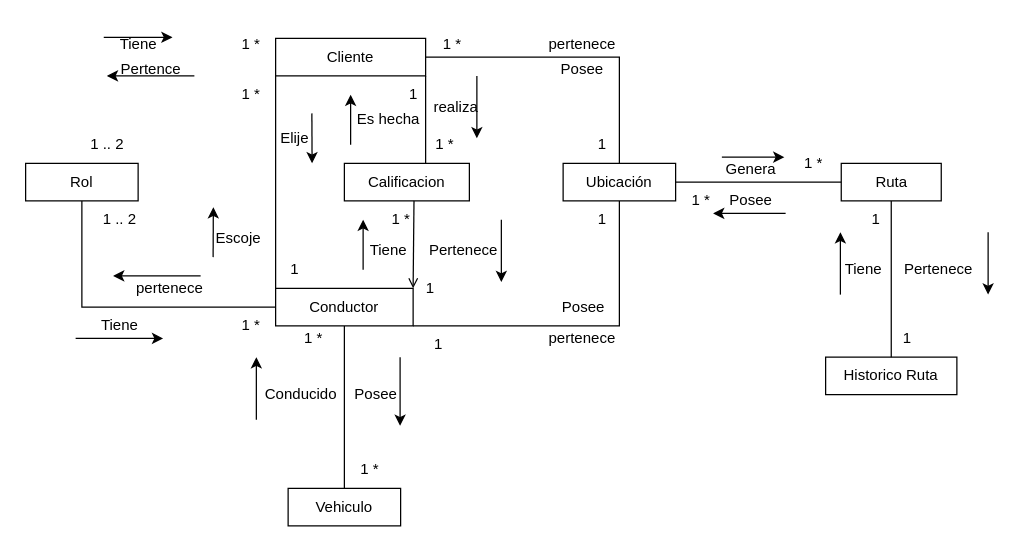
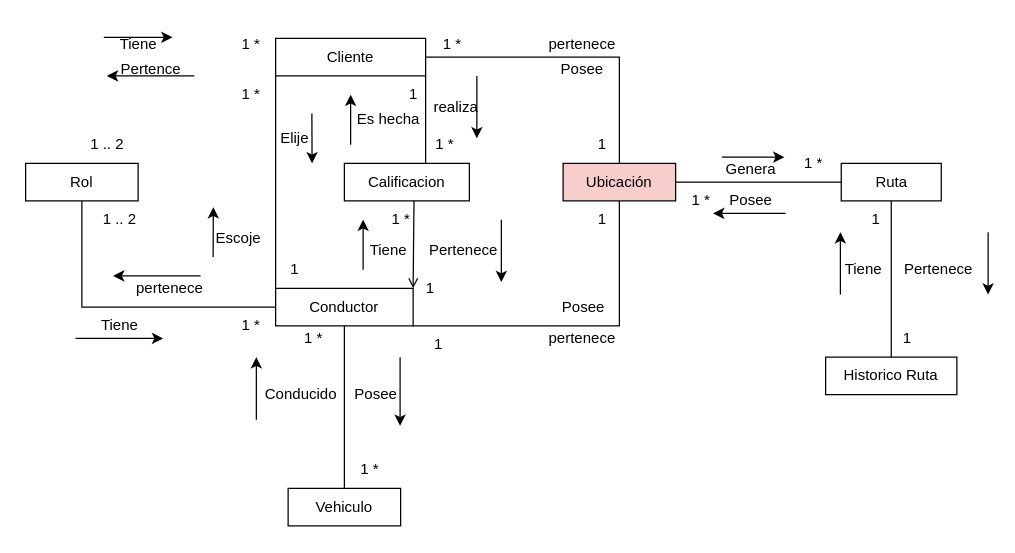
node "Ubicación": fillcolor #ffffff -> #f8cecc
